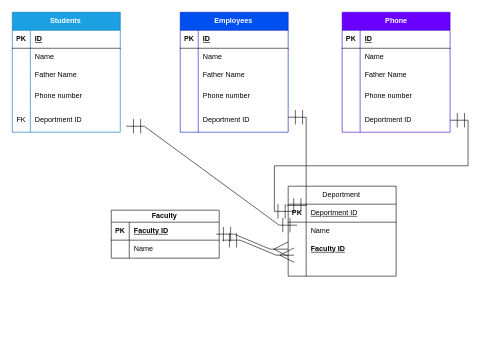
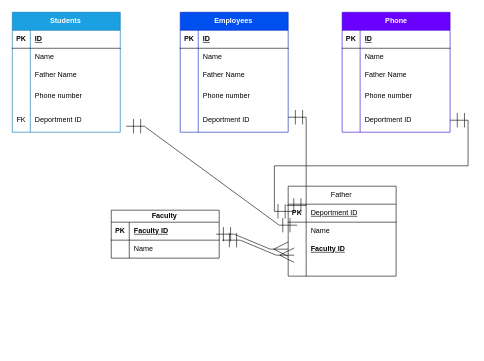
node "Deportment": label "Deportment" -> "Father"
